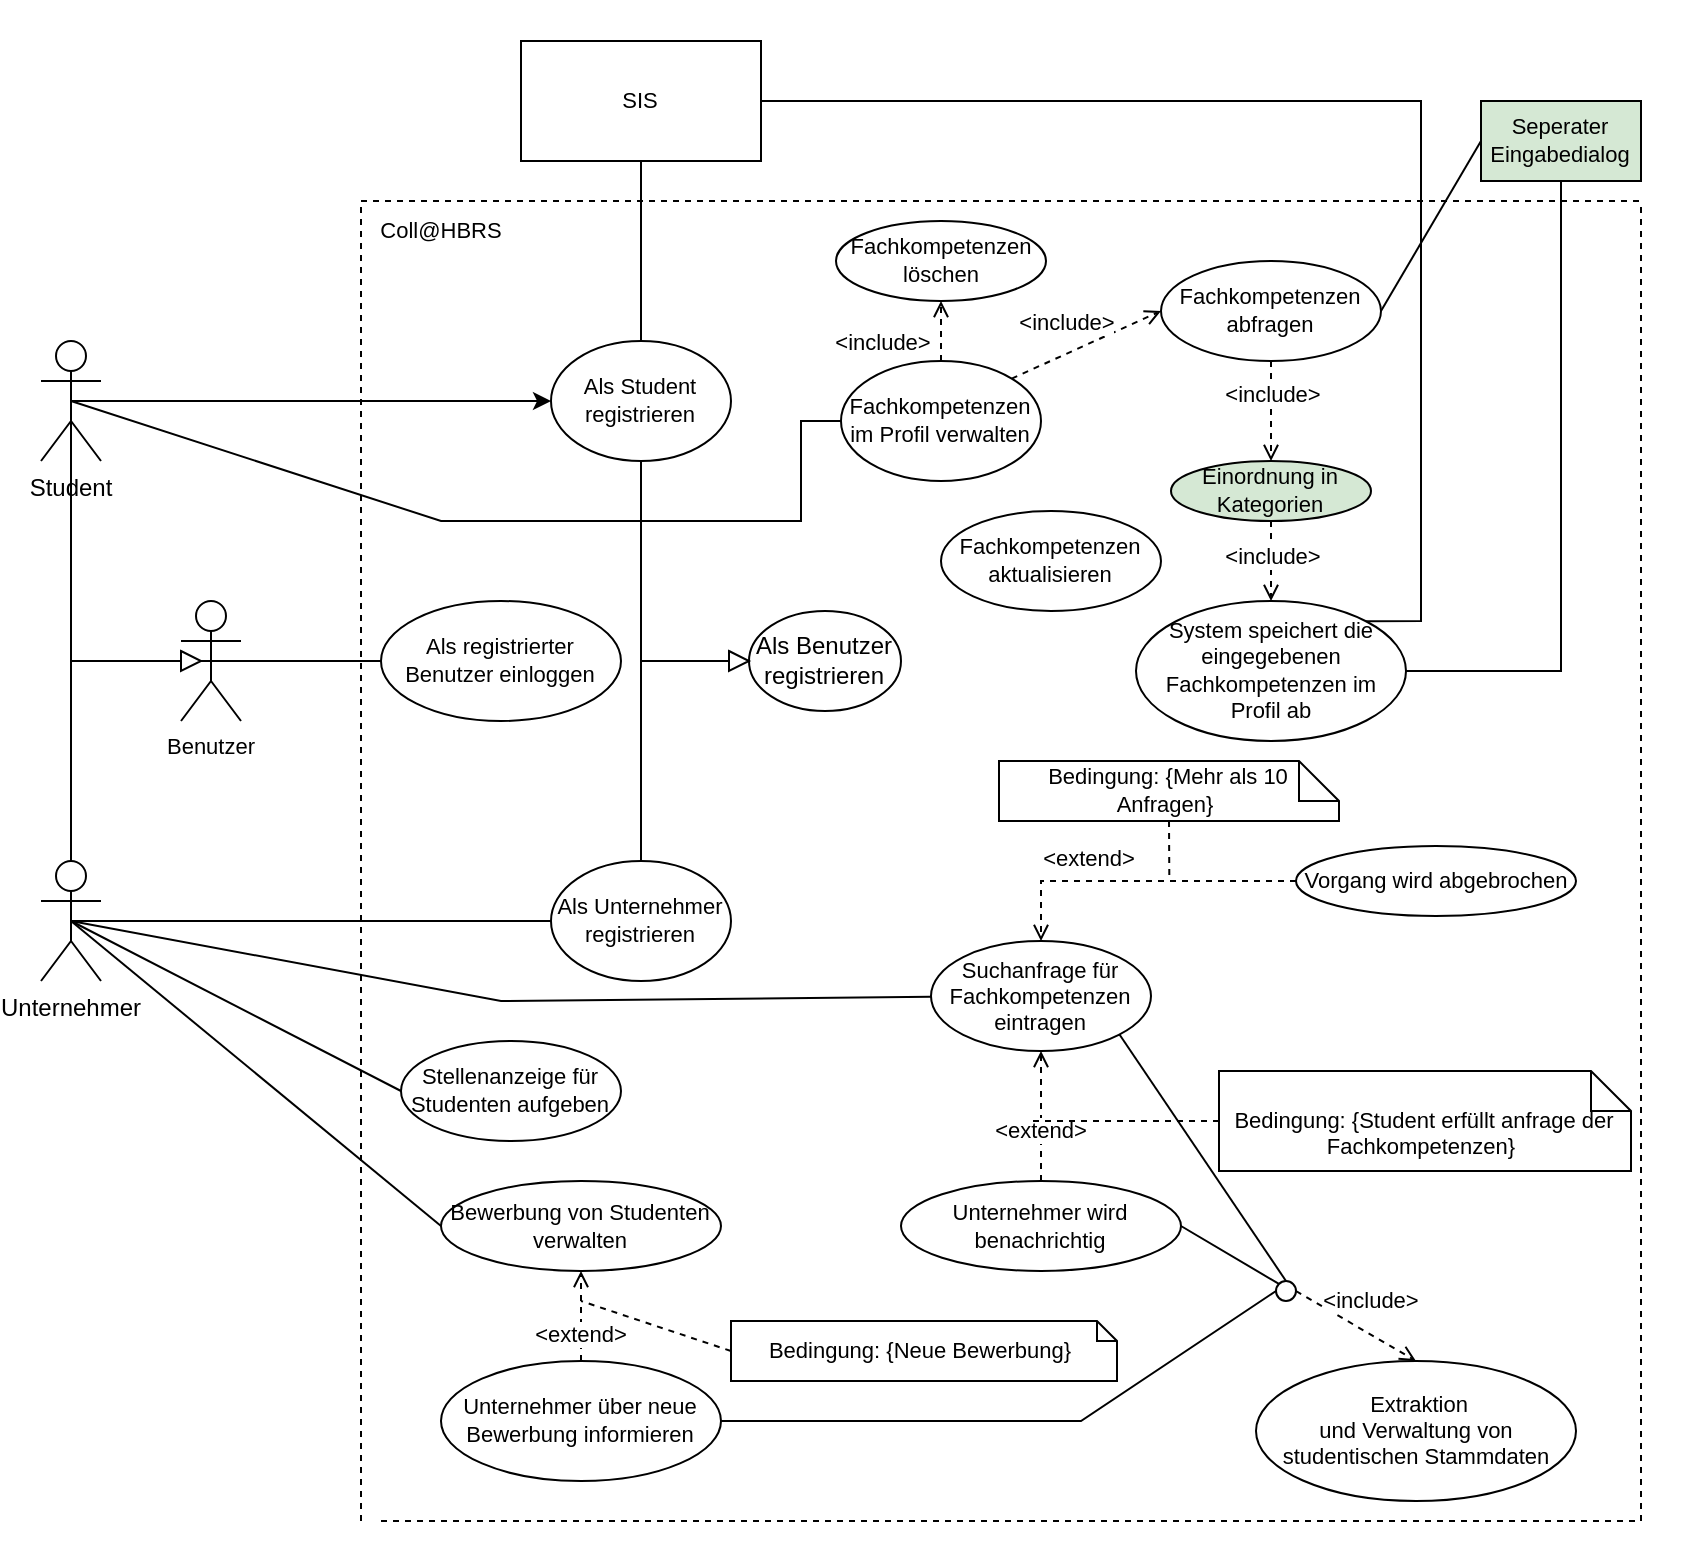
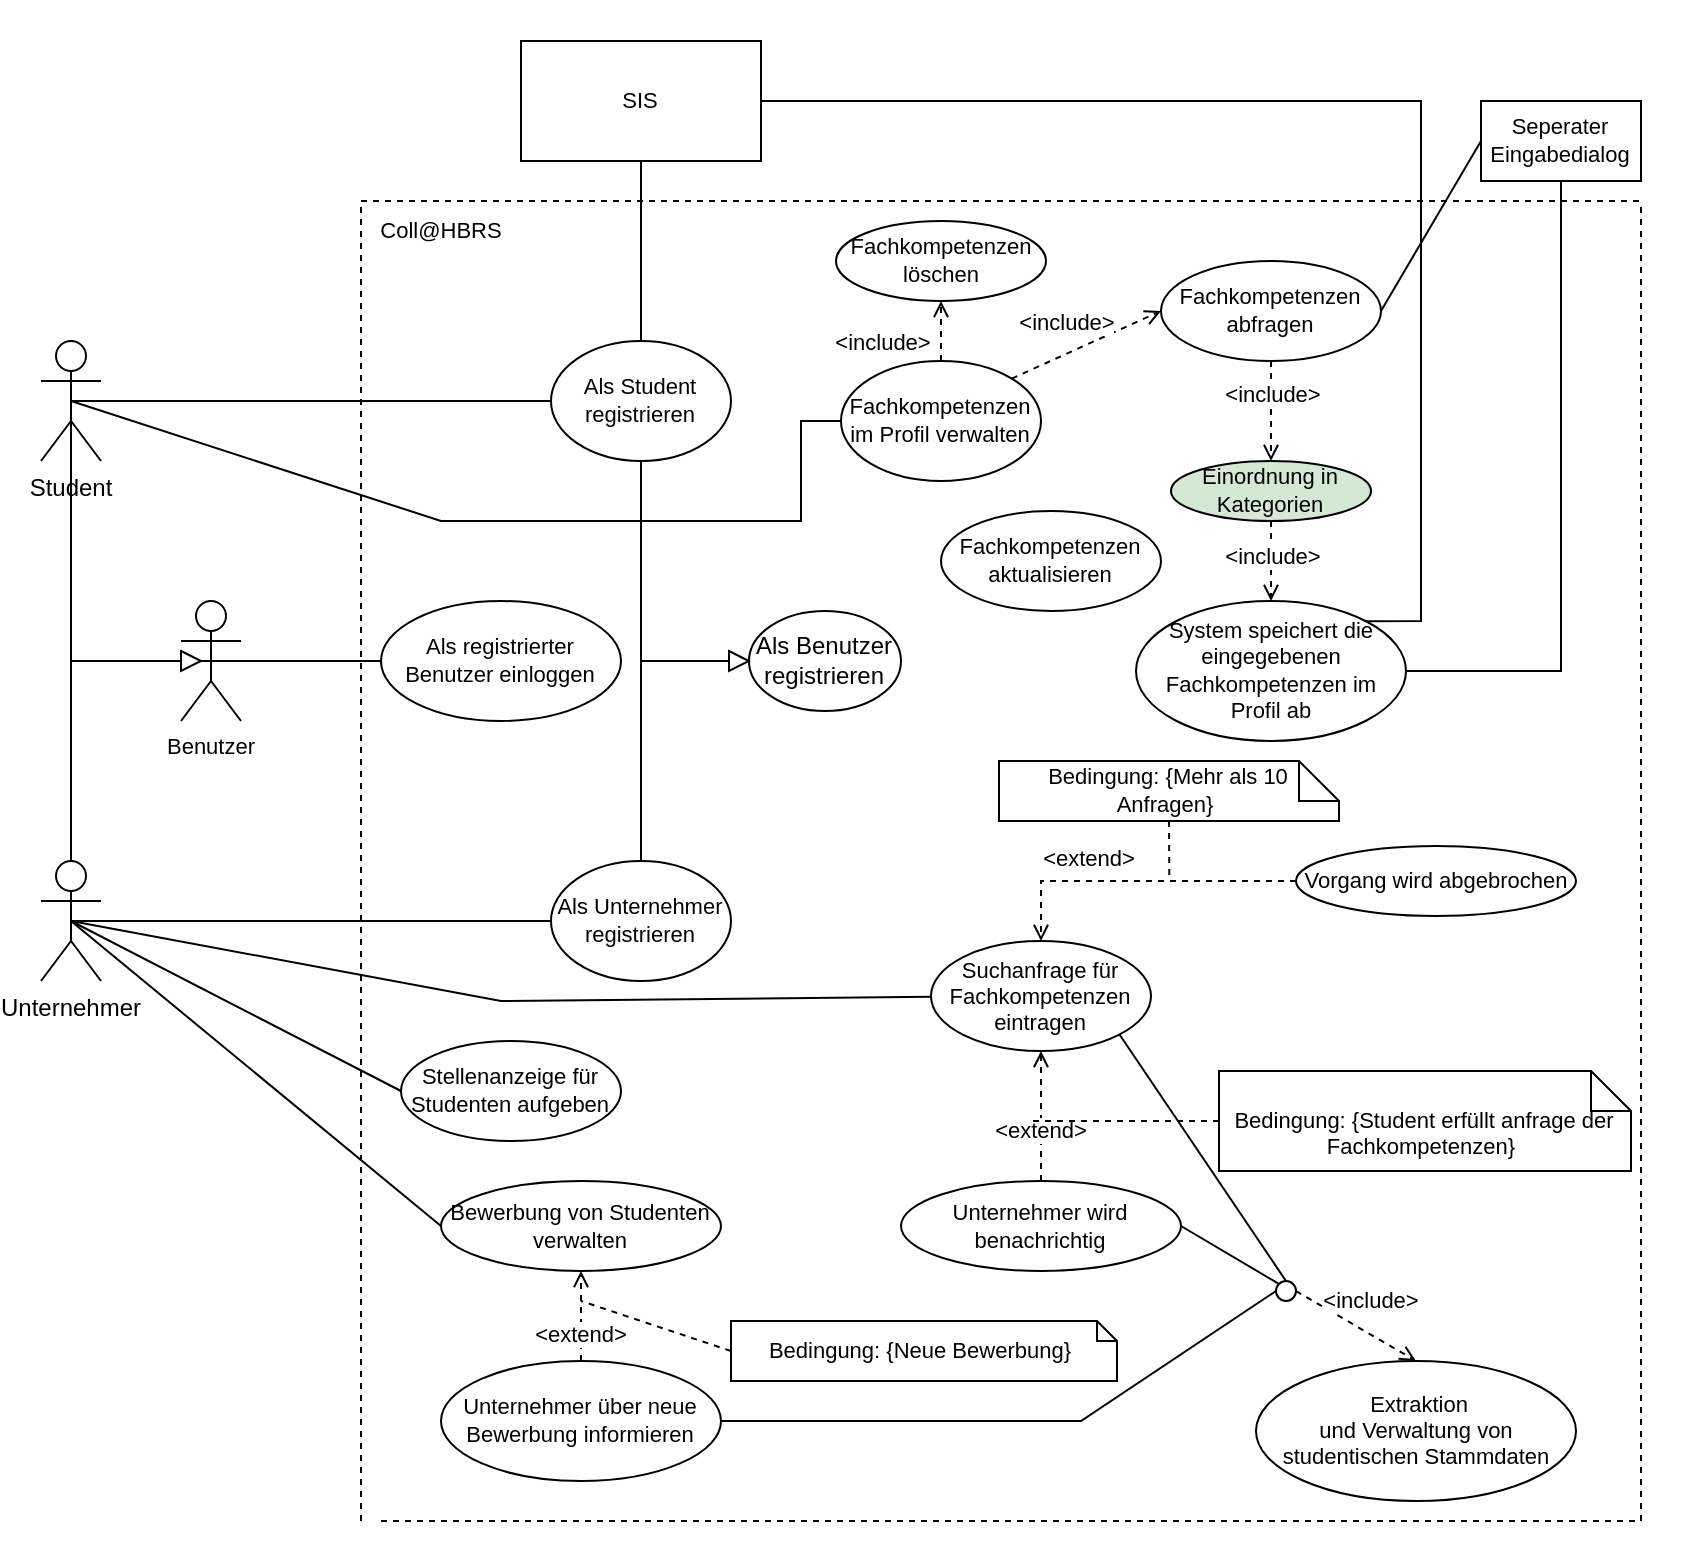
node "Seperater Eingabedialog": fillcolor #d5e8d4 -> #ffffff
edge "Student" -> "Als Student registrieren": arrowhead classic -> none
